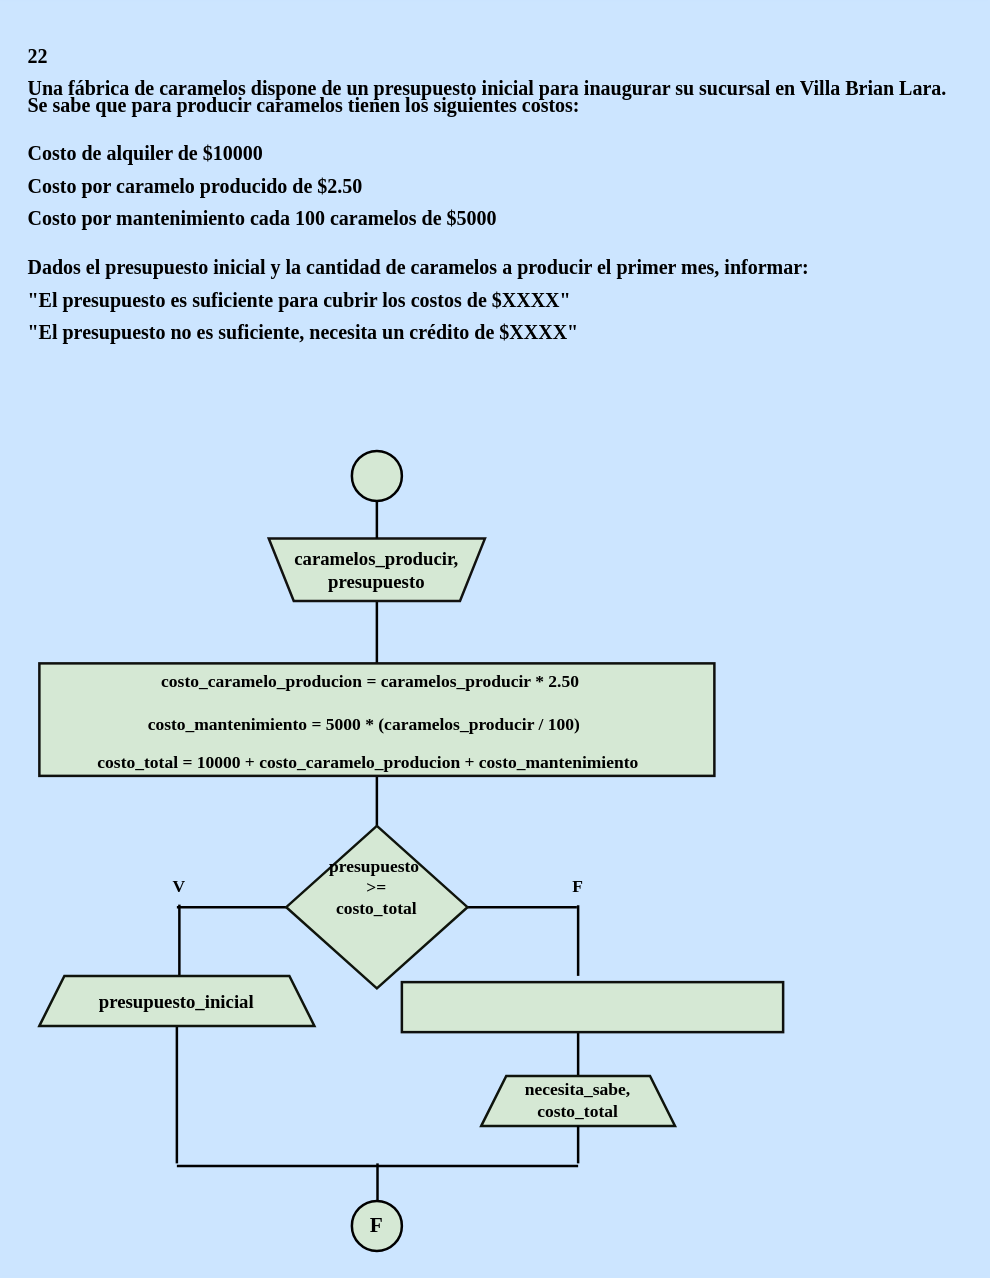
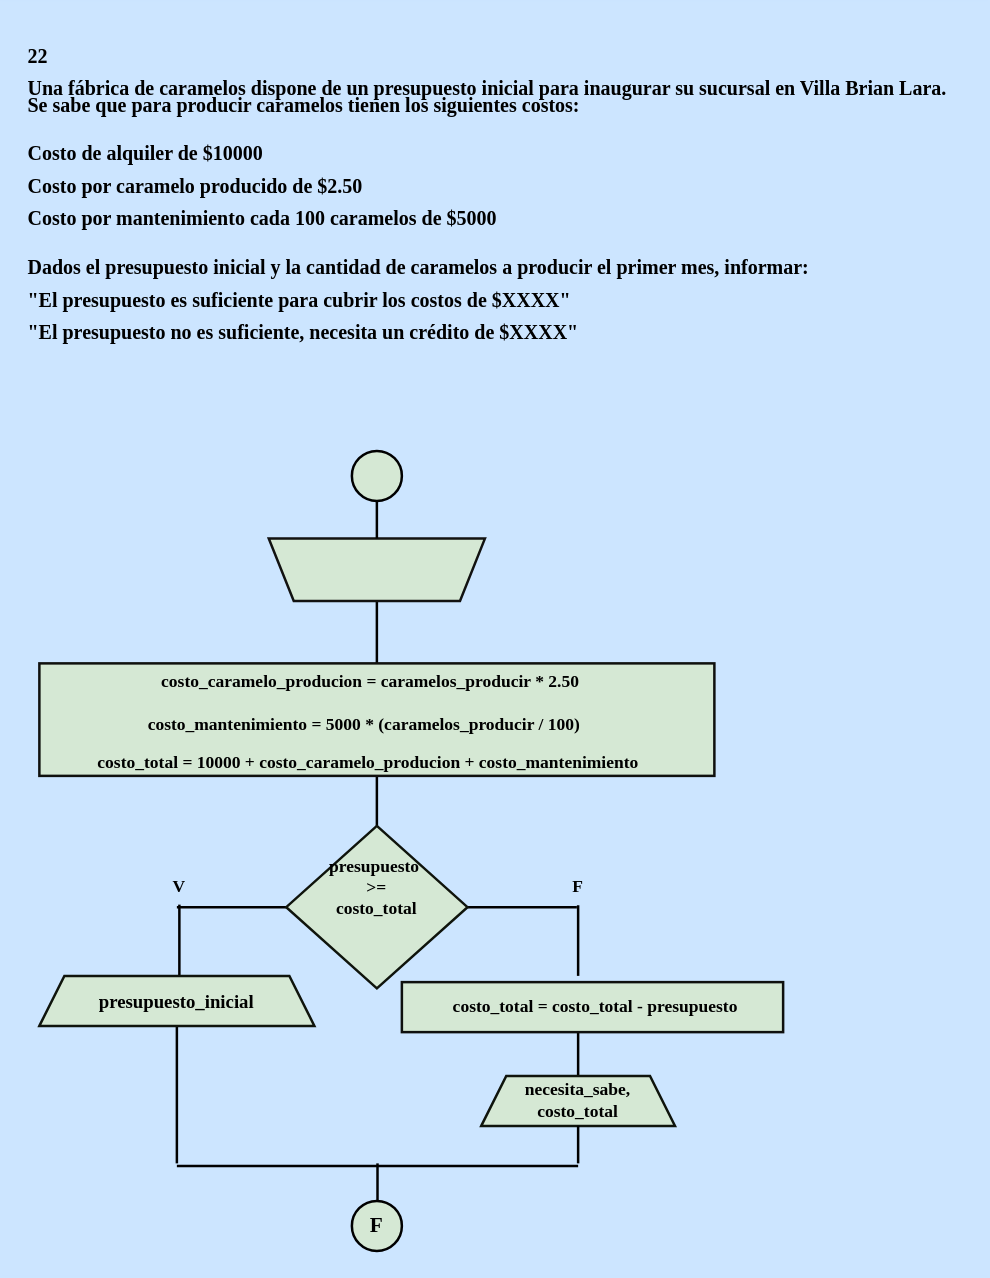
node "caramelos_producir, presupuesto": removed
node "costo_total = costo_total - presupuesto": added
